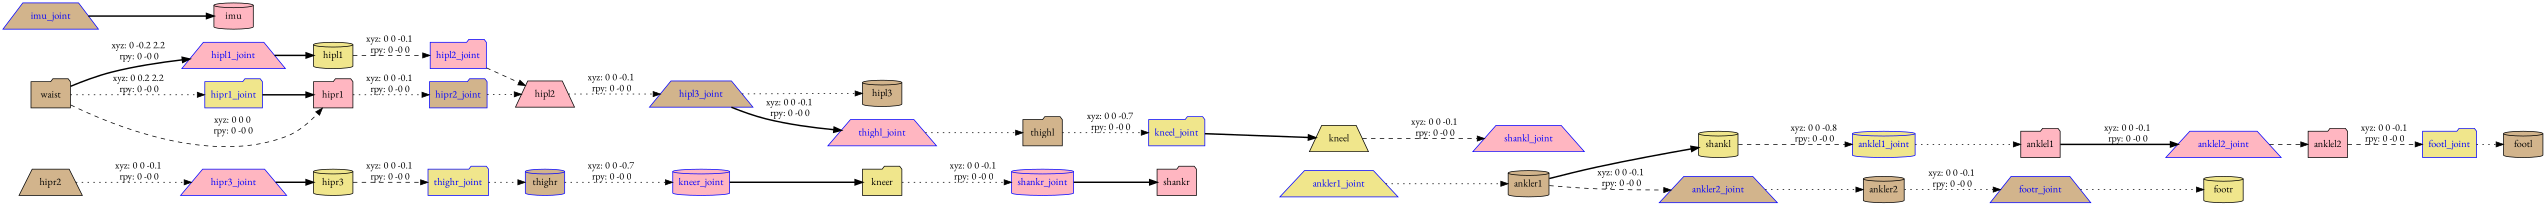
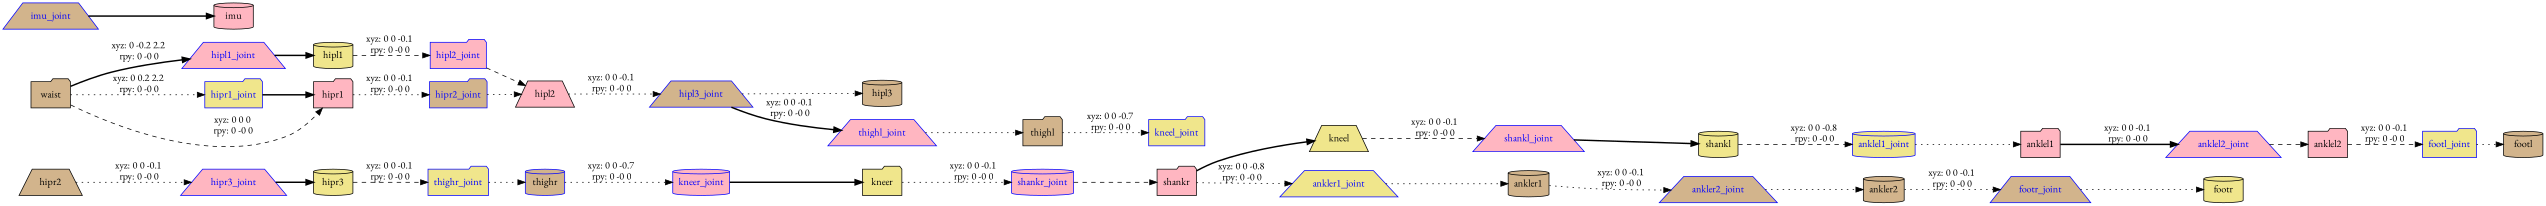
edge "kneel_joint" -> "kneel": now "shankr" -> "kneel"
edge "ankler1" -> "shankl": now "shankl_joint" -> "shankl"
edge "shankr_joint" -> "shankr": style bold -> dashed
edge "shankr" -> "ankler1_joint": added, label "xyz: 0 0 -0.8 rpy: 0 -0 0"
edge "ankler1" -> "ankler2_joint": style dashed -> dotted
